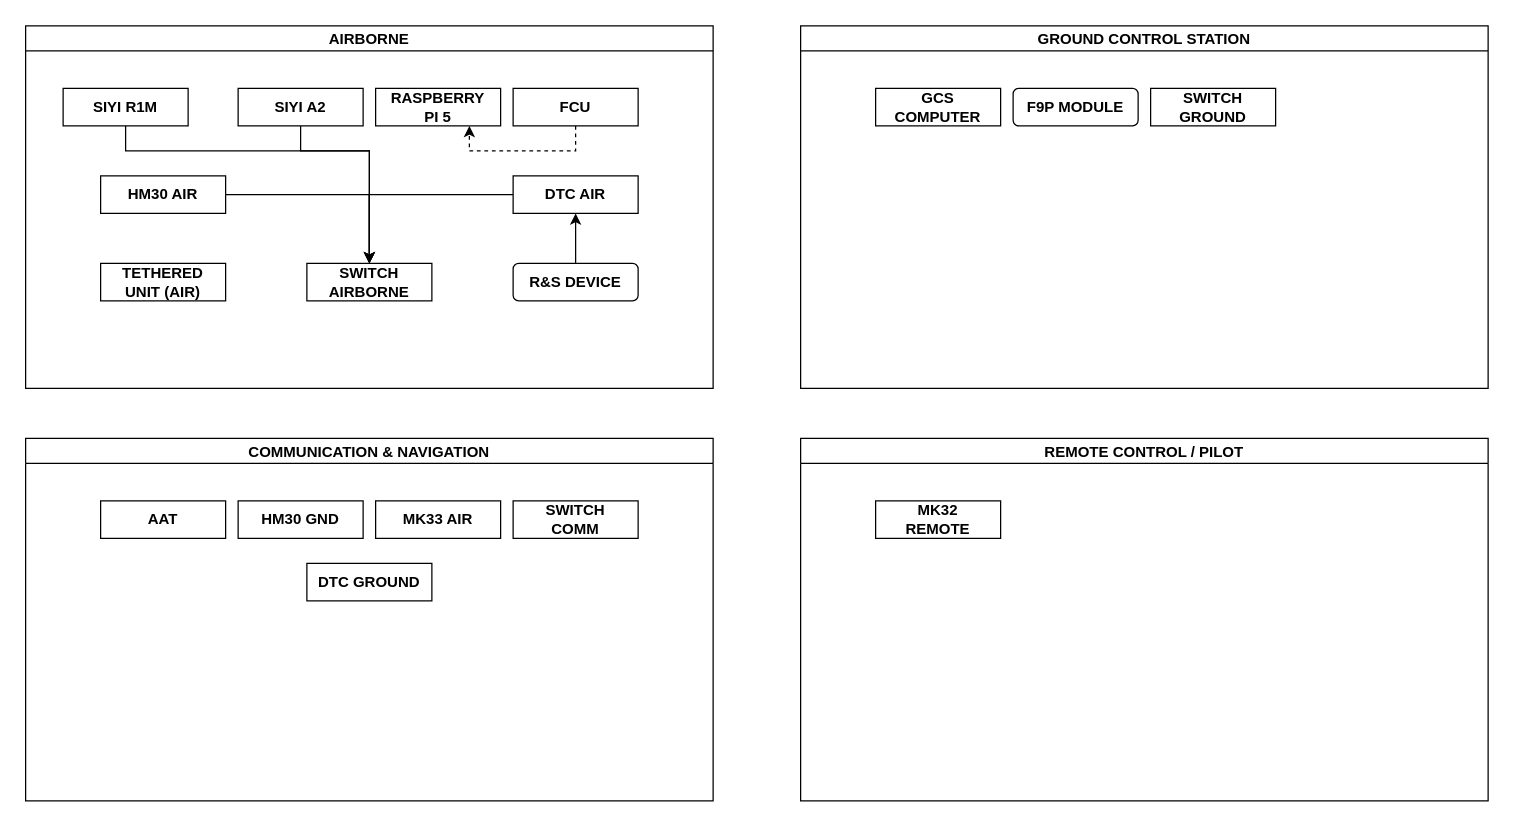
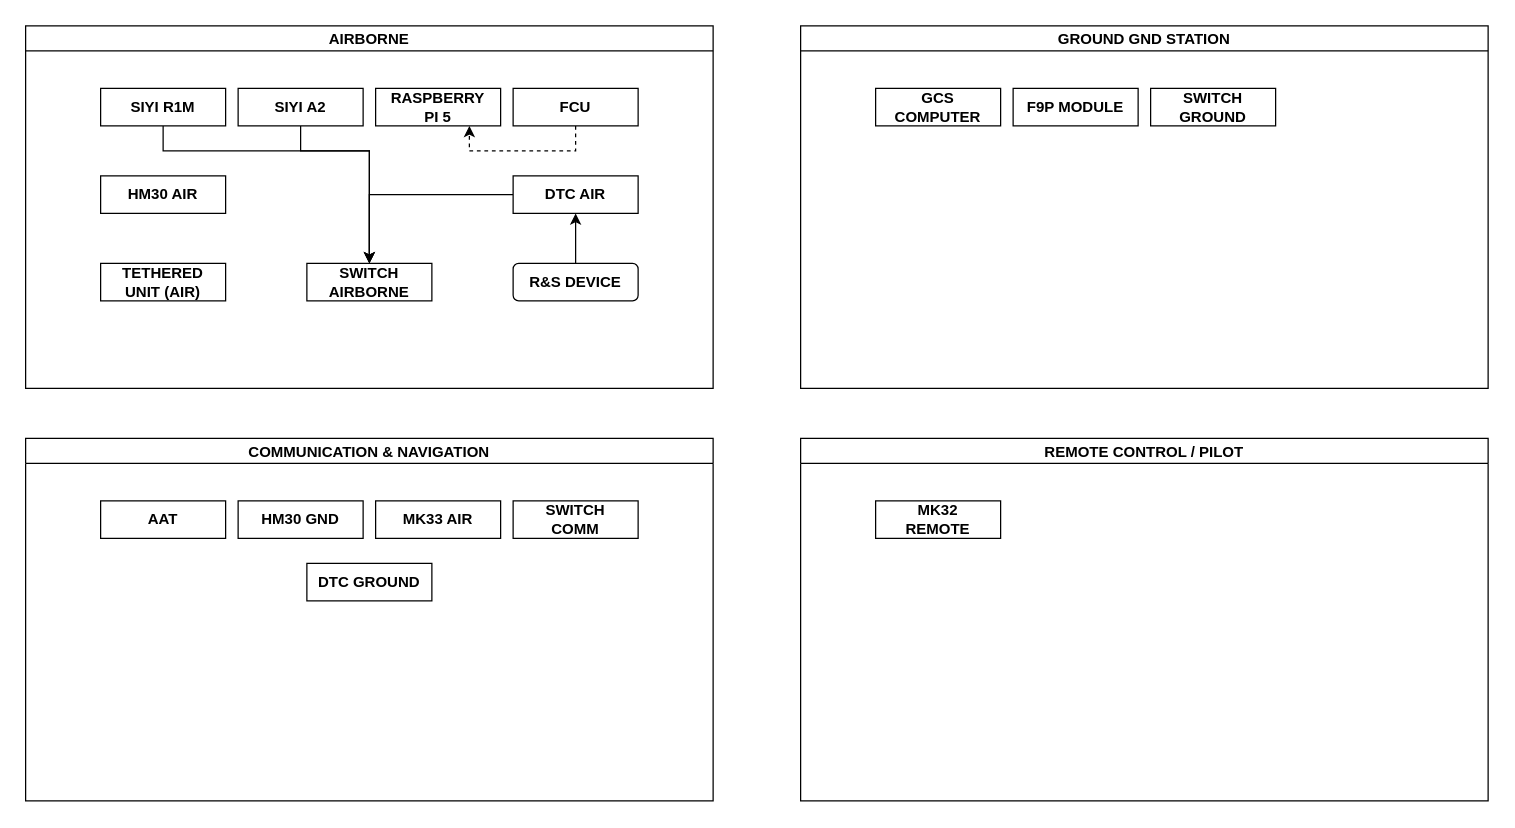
node "GROUND CONTROL STATION": label "GROUND CONTROL STATION" -> "GROUND GND STATION"
node "SIYI R1M": moved (126, 107) -> (163, 107)
node "F9P MODULE": shape rounded rectangle -> rectangle
edge "HM30 AIR" -> "SWITCH AIRBORNE": removed
